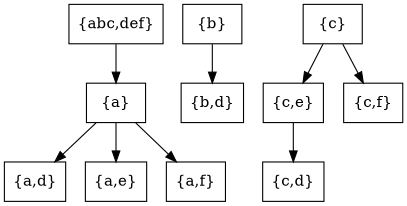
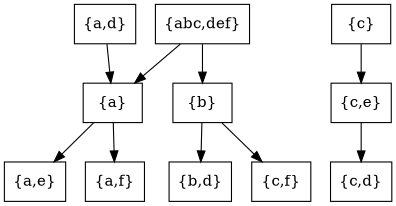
edge "{abc,def}" -> "{b}": added
edge "{c}" -> "{c,f}": now "{b}" -> "{c,f}"
edge "{a}" -> "{a,d}": reversed
